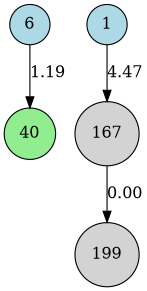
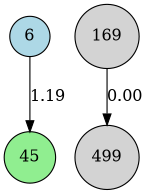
node "1": removed
node "40": label "40" -> "45"
node "167": label "167" -> "169"
node "199": label "199" -> "499"
